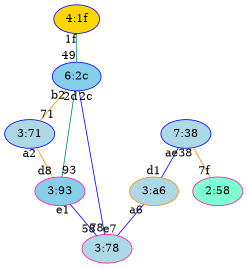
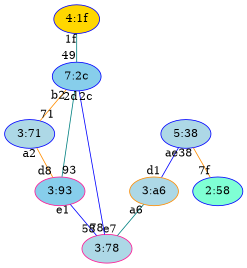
node "6:2c": label "6:2c" -> "7:2c"
node "7:38": label "7:38" -> "5:38"
node "2:58": color deeppink -> blue
edge "3:a6" -- "3:78": color blue -> teal
